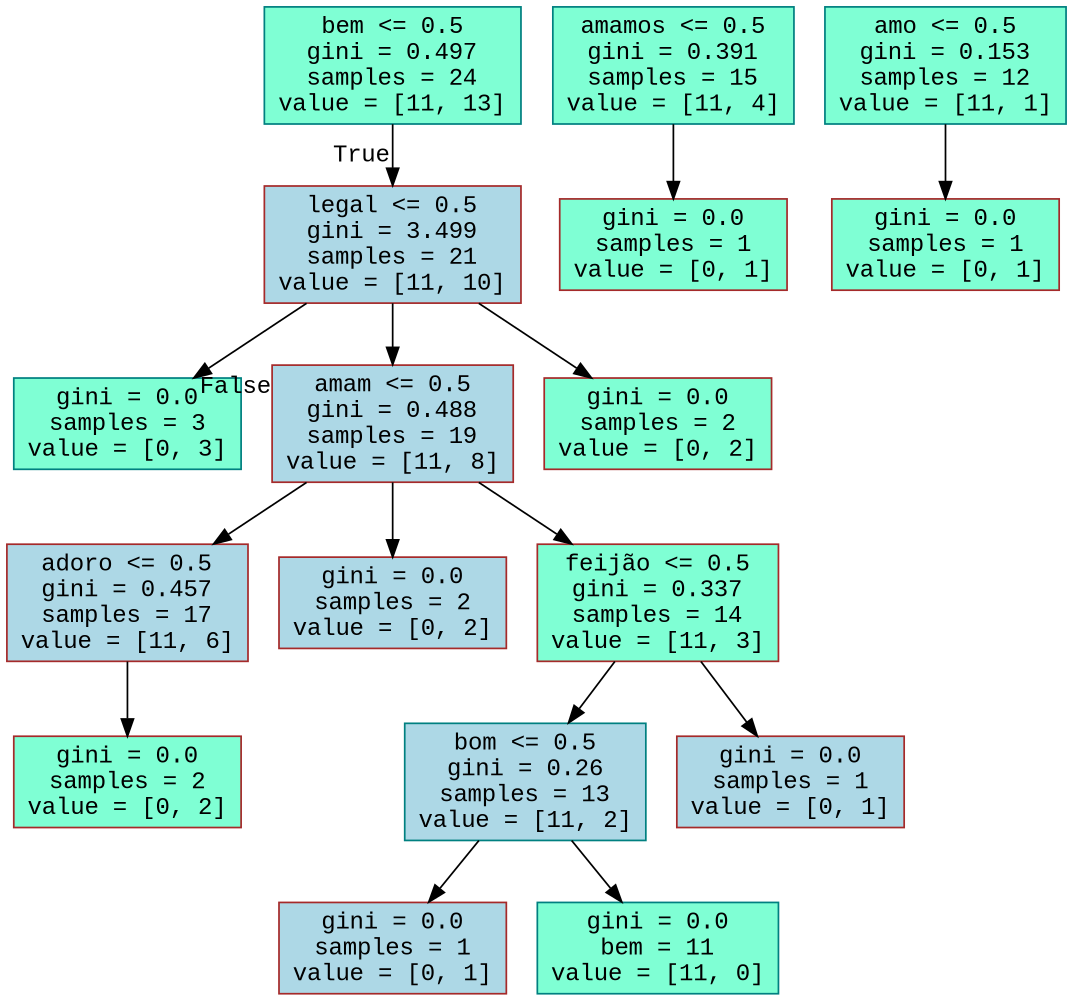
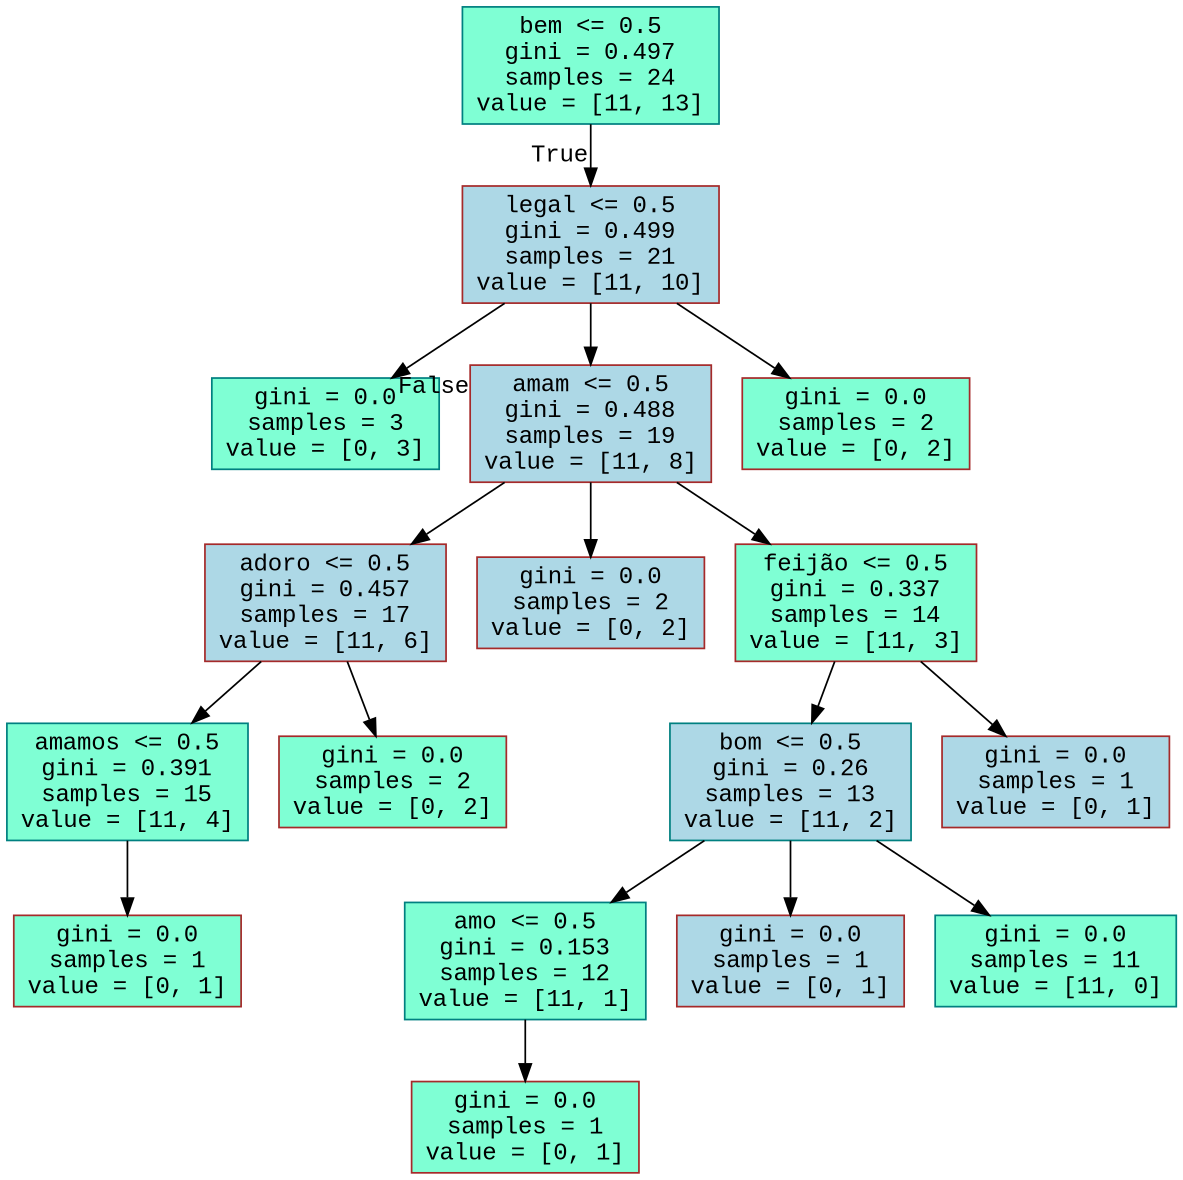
node "legal <= 0.5 gini = 3.499 samples = 21 value = [11, 10]": label "legal <= 0.5 gini = 3.499 samples = 21 value = [11, 10]" -> "legal <= 0.5 gini = 0.499 samples = 21 value = [11, 10]"
edge "adoro <= 0.5 gini = 0.457 samples = 17 value = [11, 6]" -> "amamos <= 0.5 gini = 0.391 samples = 15 value = [11, 4]": added
edge "bom <= 0.5 gini = 0.26 samples = 13 value = [11, 2]" -> "amo <= 0.5 gini = 0.153 samples = 12 value = [11, 1]": added
node "gini = 0.0 bem = 11 value = [11, 0]": label "gini = 0.0 bem = 11 value = [11, 0]" -> "gini = 0.0 samples = 11 value = [11, 0]"
